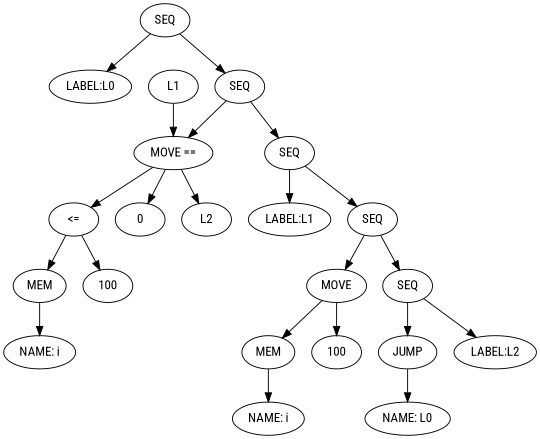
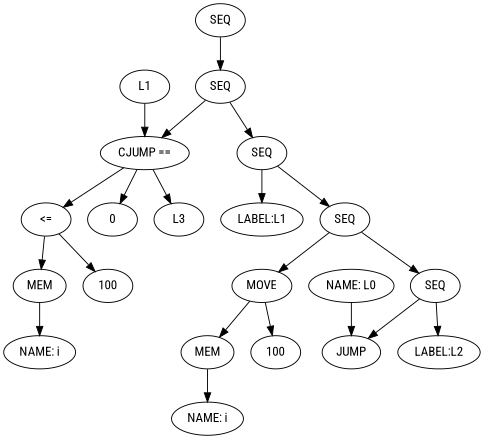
node "LABEL:L0": removed
node "MOVE ==": label "MOVE ==" -> "CJUMP =="
node "L2": label "L2" -> "L3"
edge "JUMP" -> "NAME: L0": reversed
